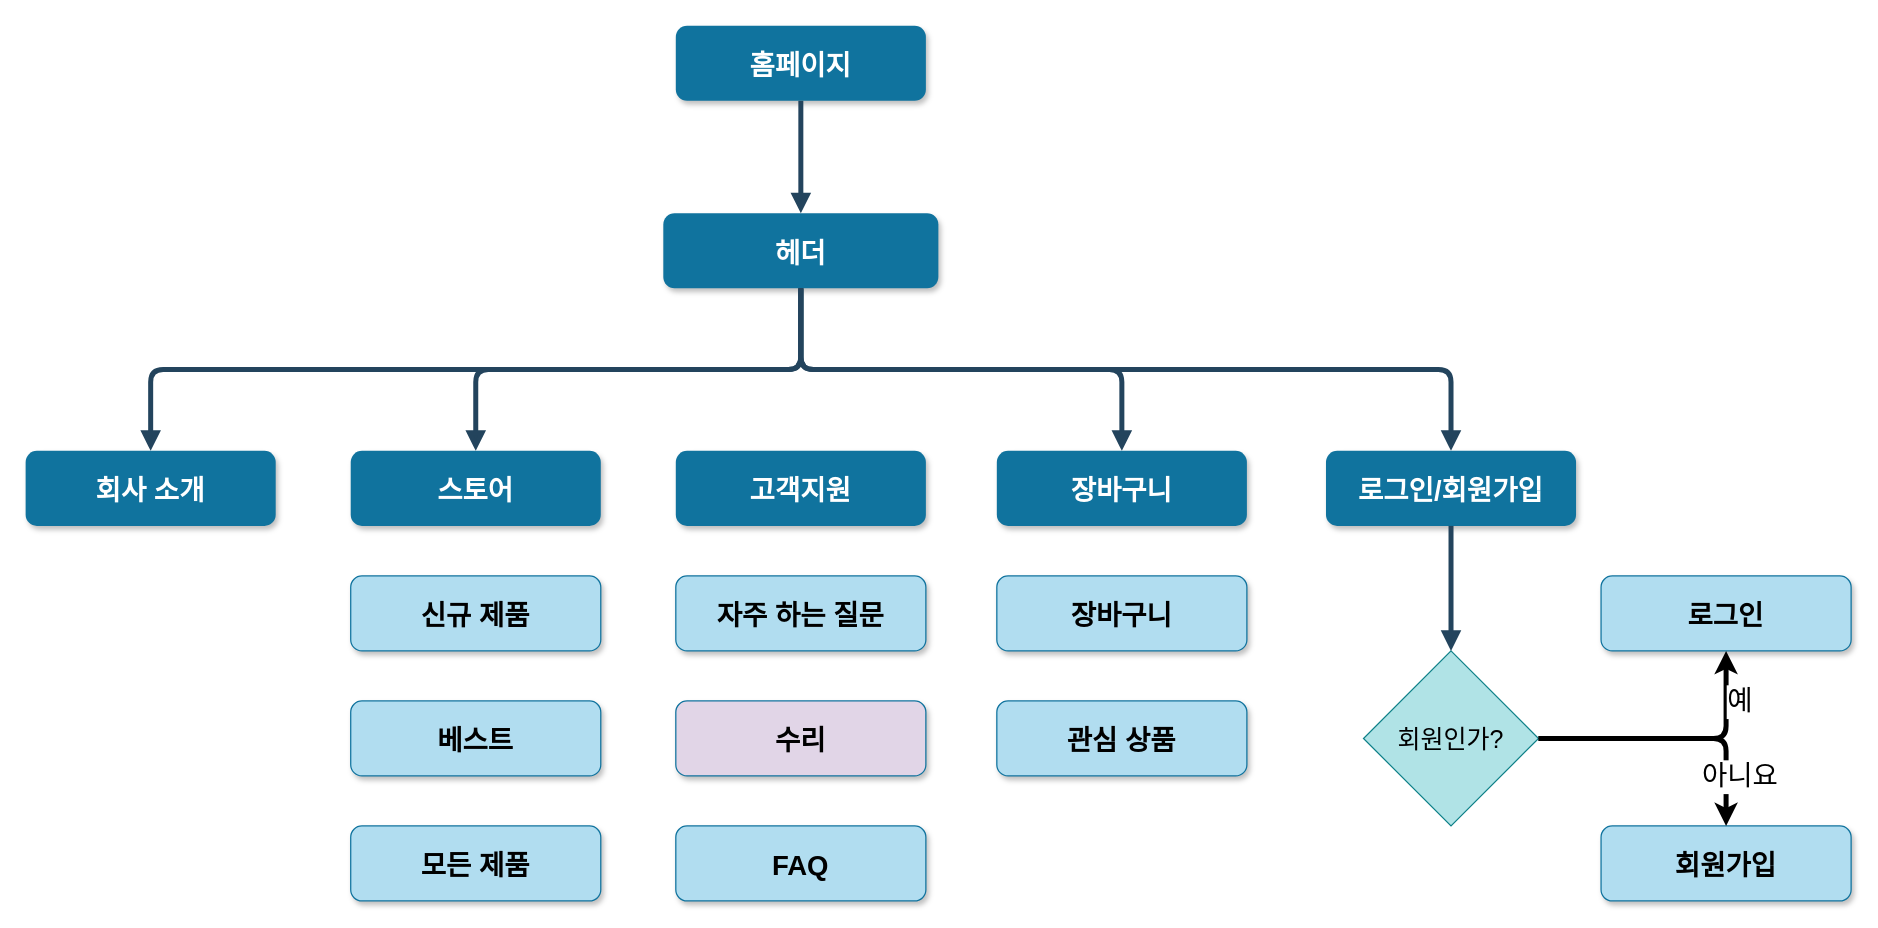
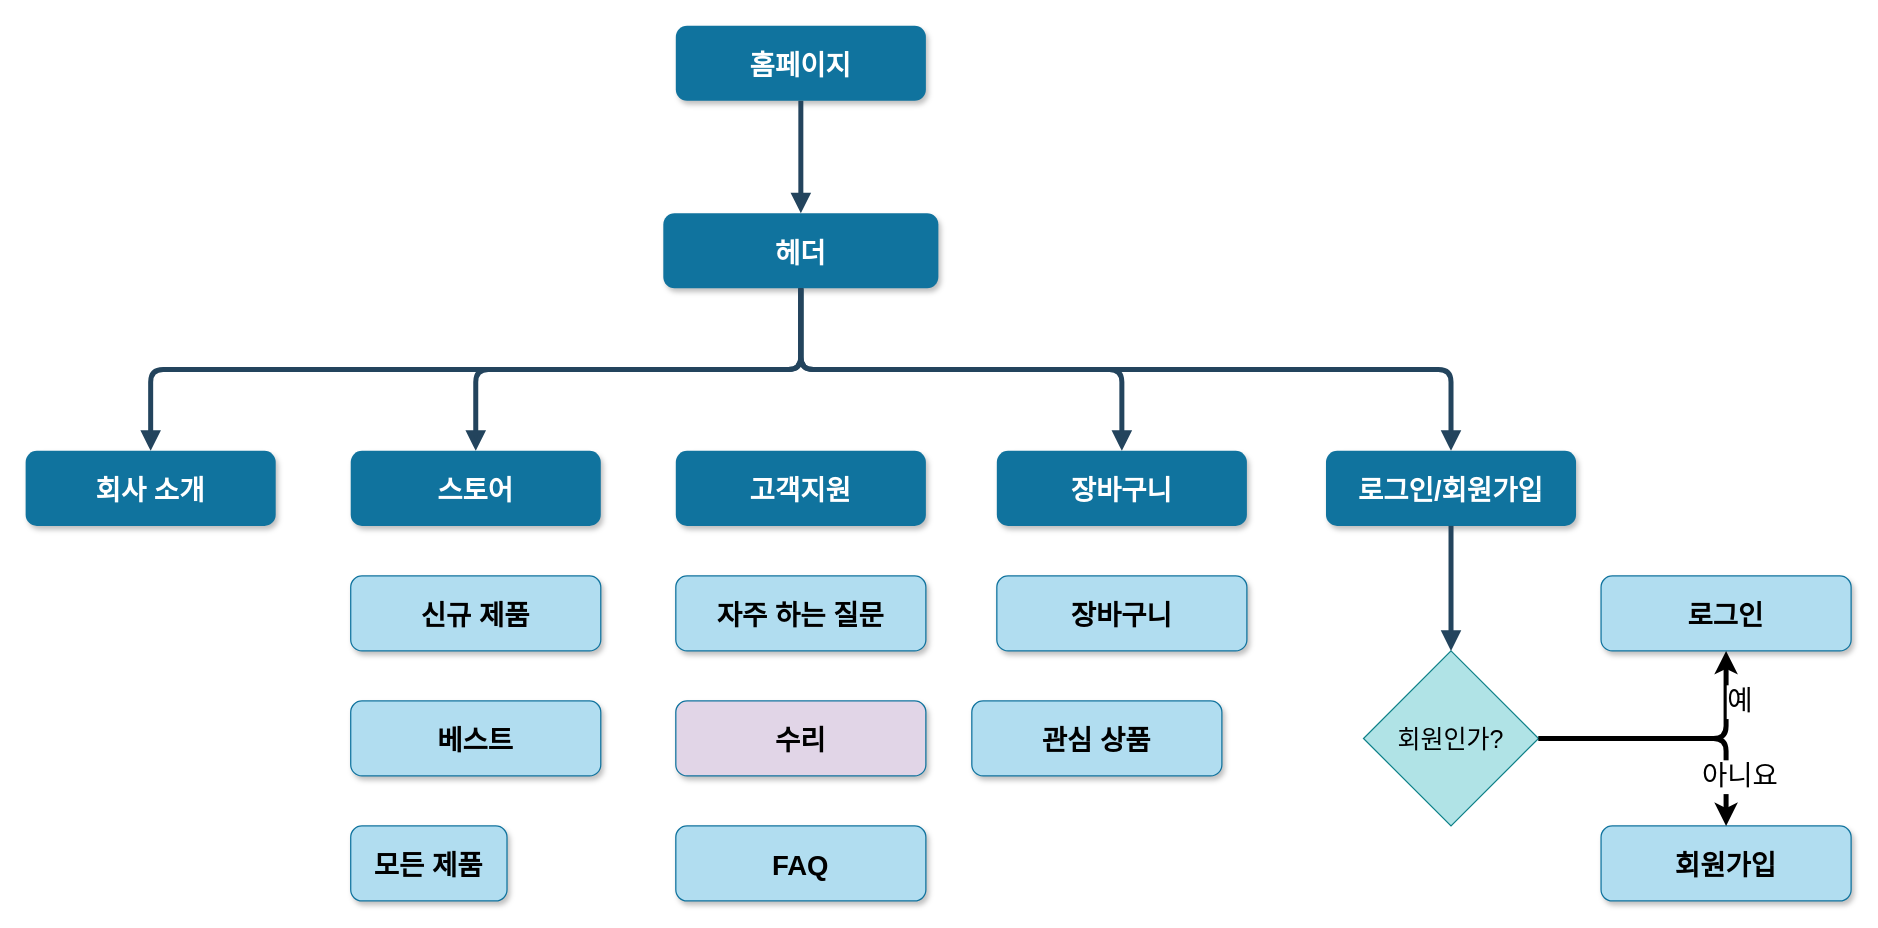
node "관심 상품": moved (1122, 738) -> (1097, 738)
node "모든 제품": size 250x75 -> 156x75
